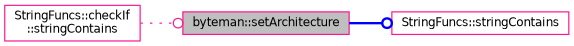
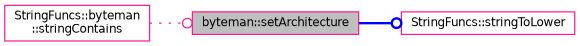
node "StringFuncs::checkIf ::stringContains": label "StringFuncs::checkIf ::stringContains" -> "StringFuncs::byteman ::stringContains"
node "StringFuncs::stringContains": label "StringFuncs::stringContains" -> "StringFuncs::stringToLower"
